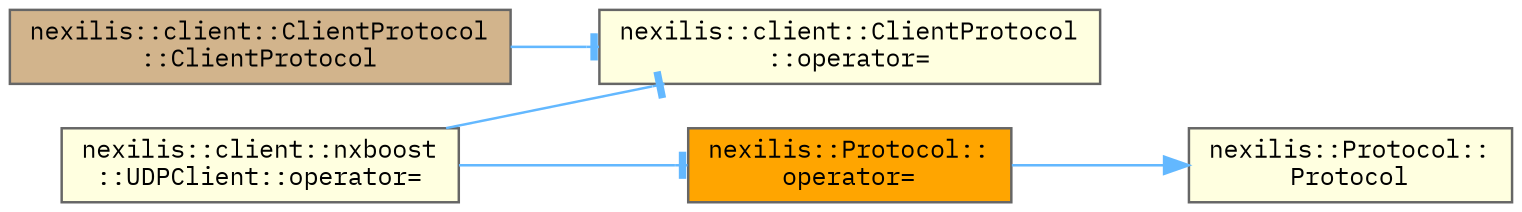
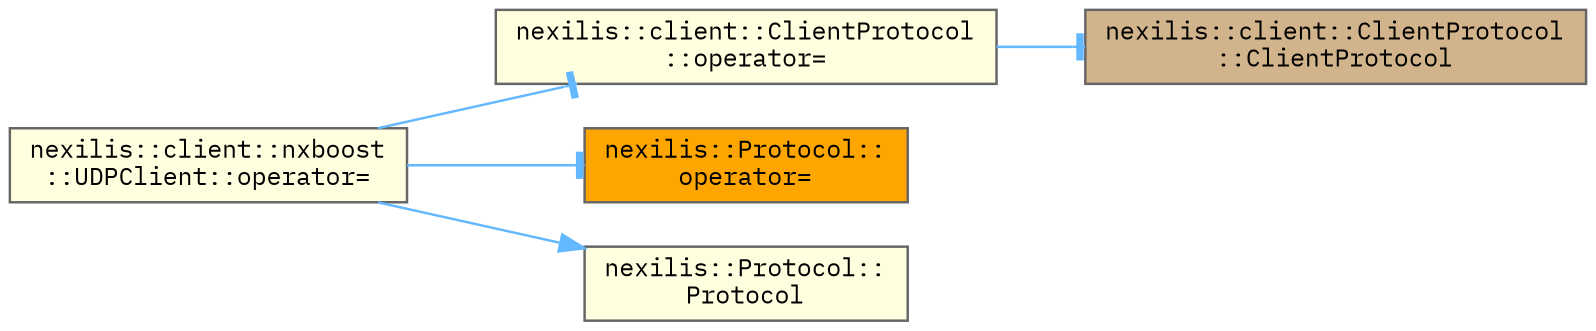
edge "nexilis::client::ClientProtocol ::ClientProtocol" -> "nexilis::client::ClientProtocol ::operator=": reversed
edge "nexilis::Protocol:: operator=" -> "nexilis::Protocol:: Protocol": now "nexilis::client::nxboost ::UDPClient::operator=" -> "nexilis::Protocol:: Protocol"
